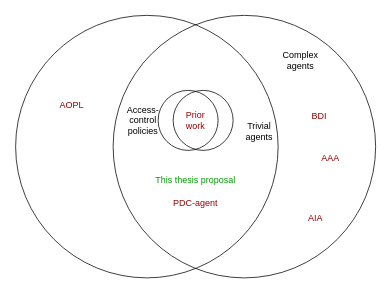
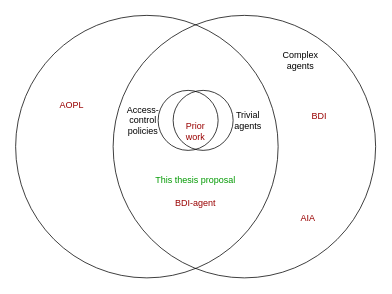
node "Prior work": moved (195, 120) -> (195, 132)
node "Trivial agents": moved (259, 132) -> (248, 120)
node "AAA": removed
node "PDC-agent": label "PDC-agent" -> "BDI-agent"
node "AIA": moved (315, 218) -> (308, 218)
